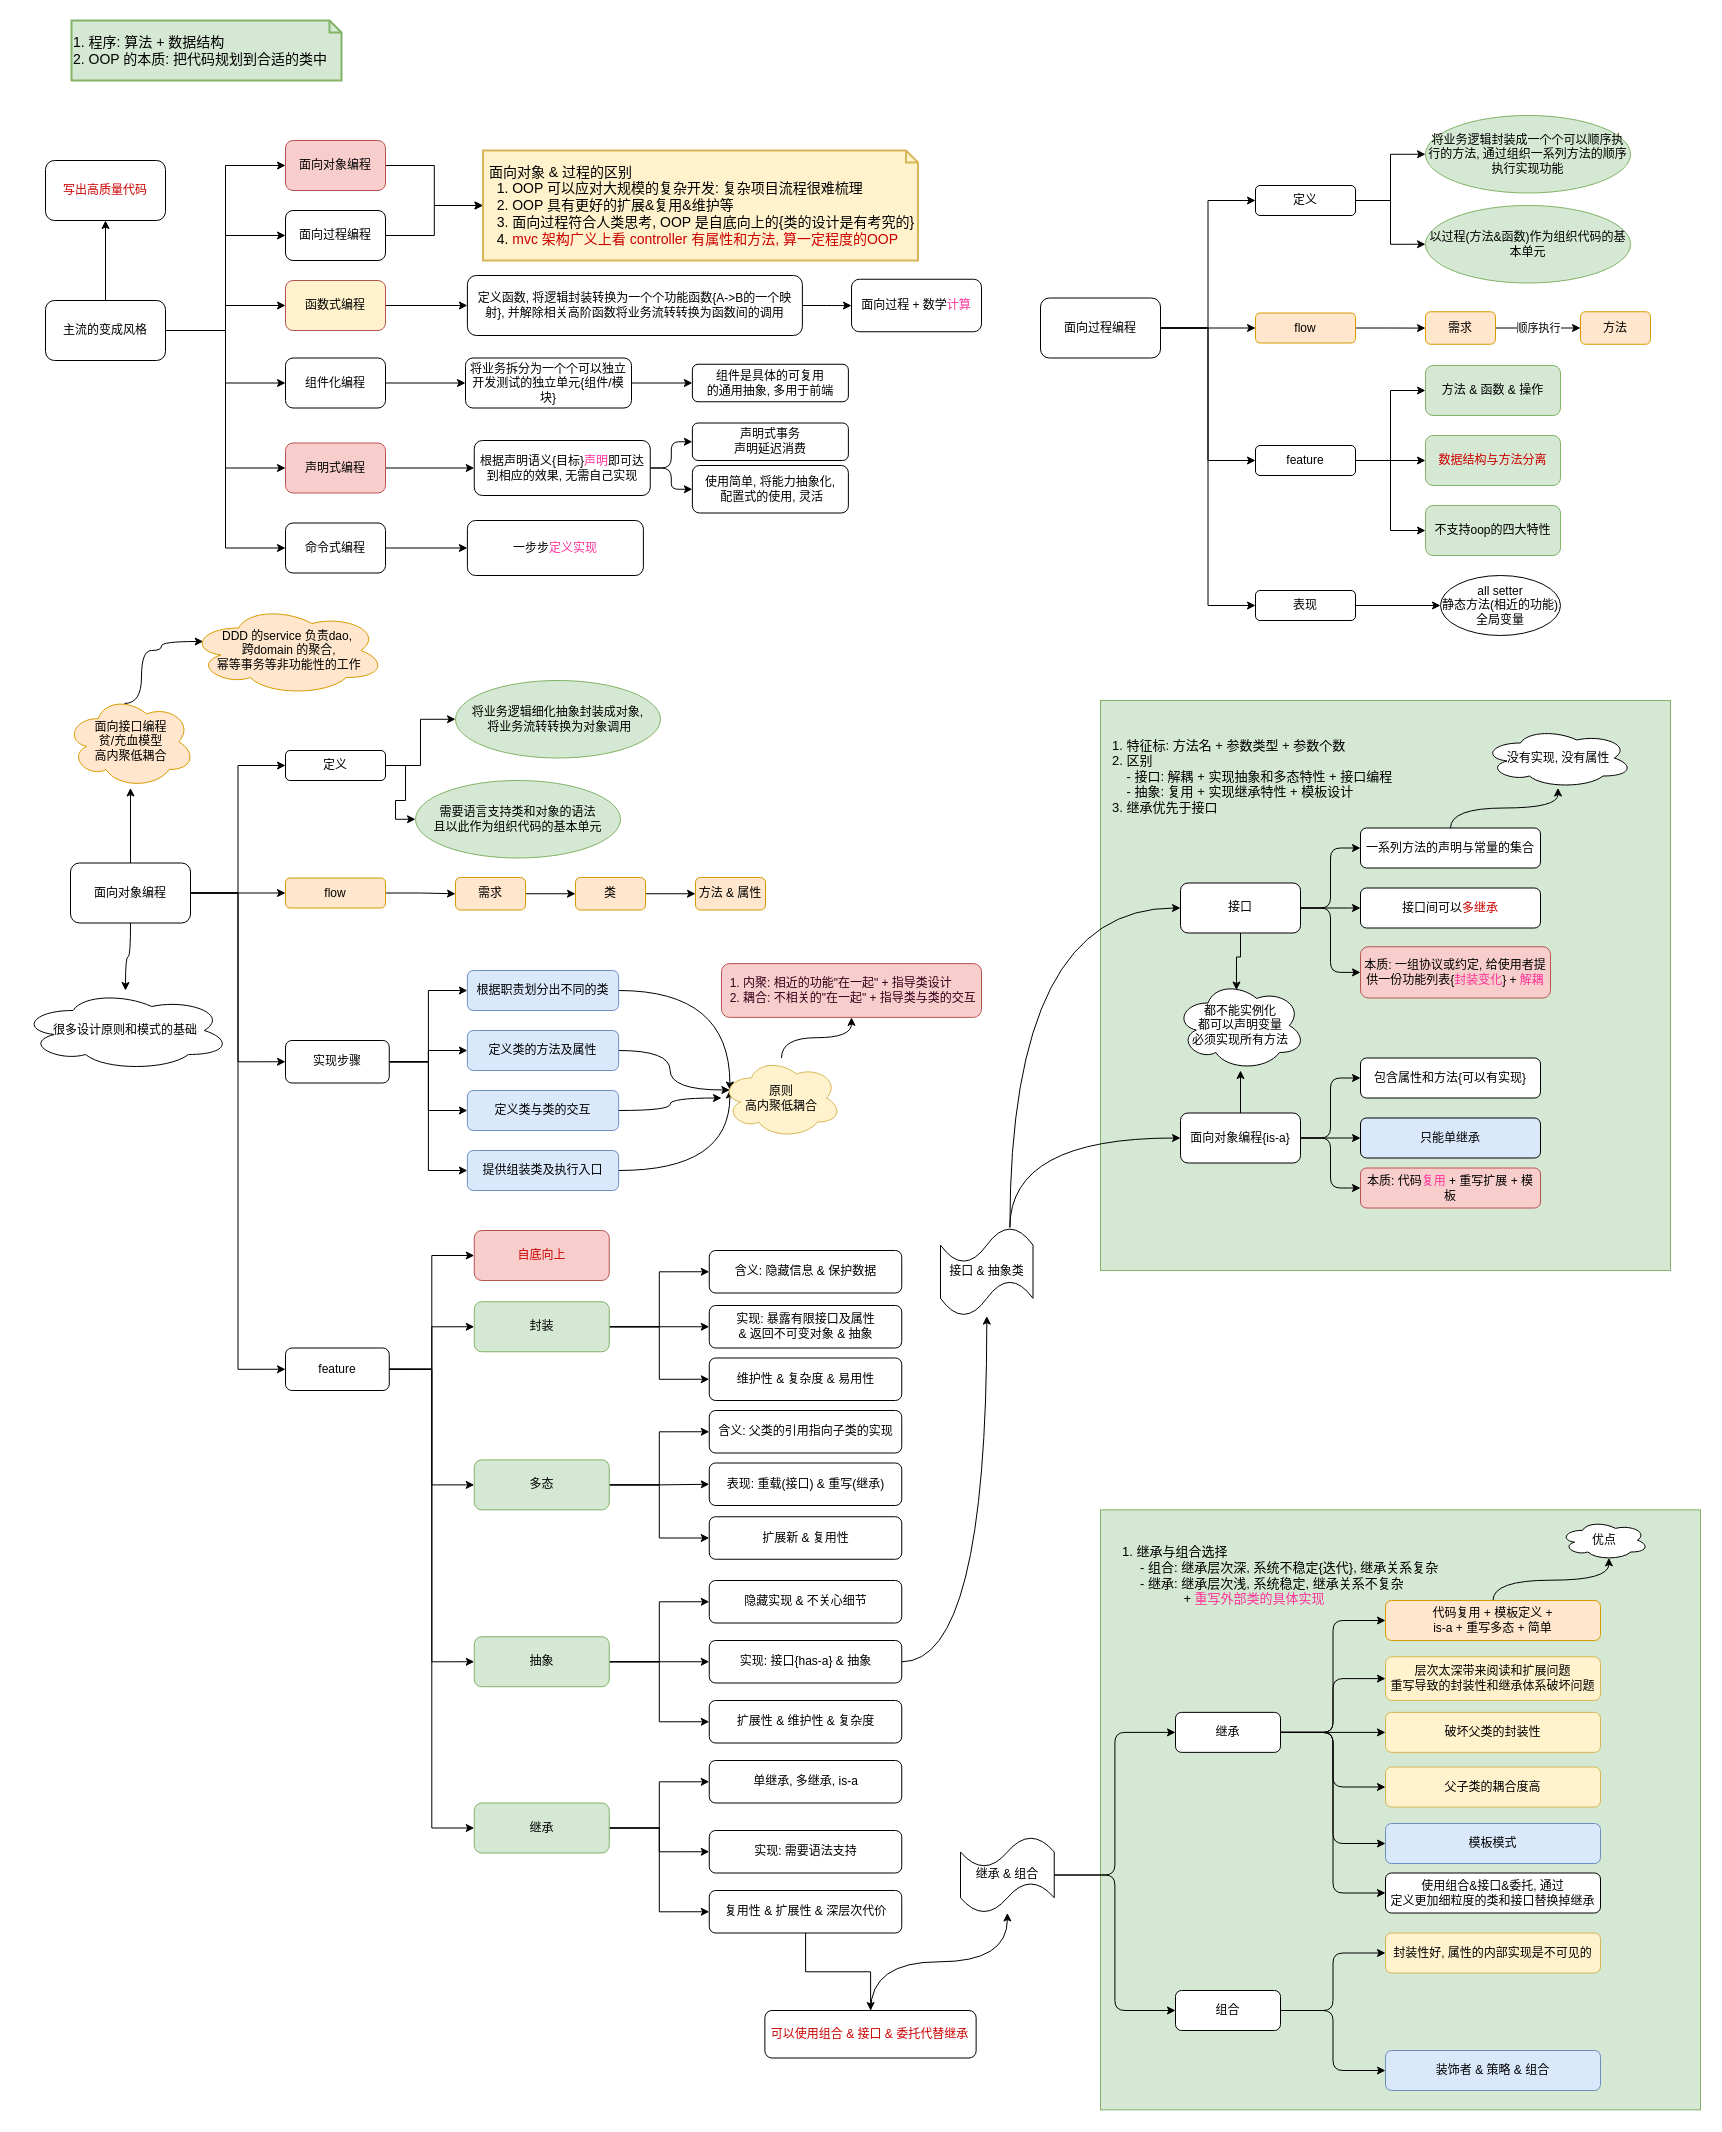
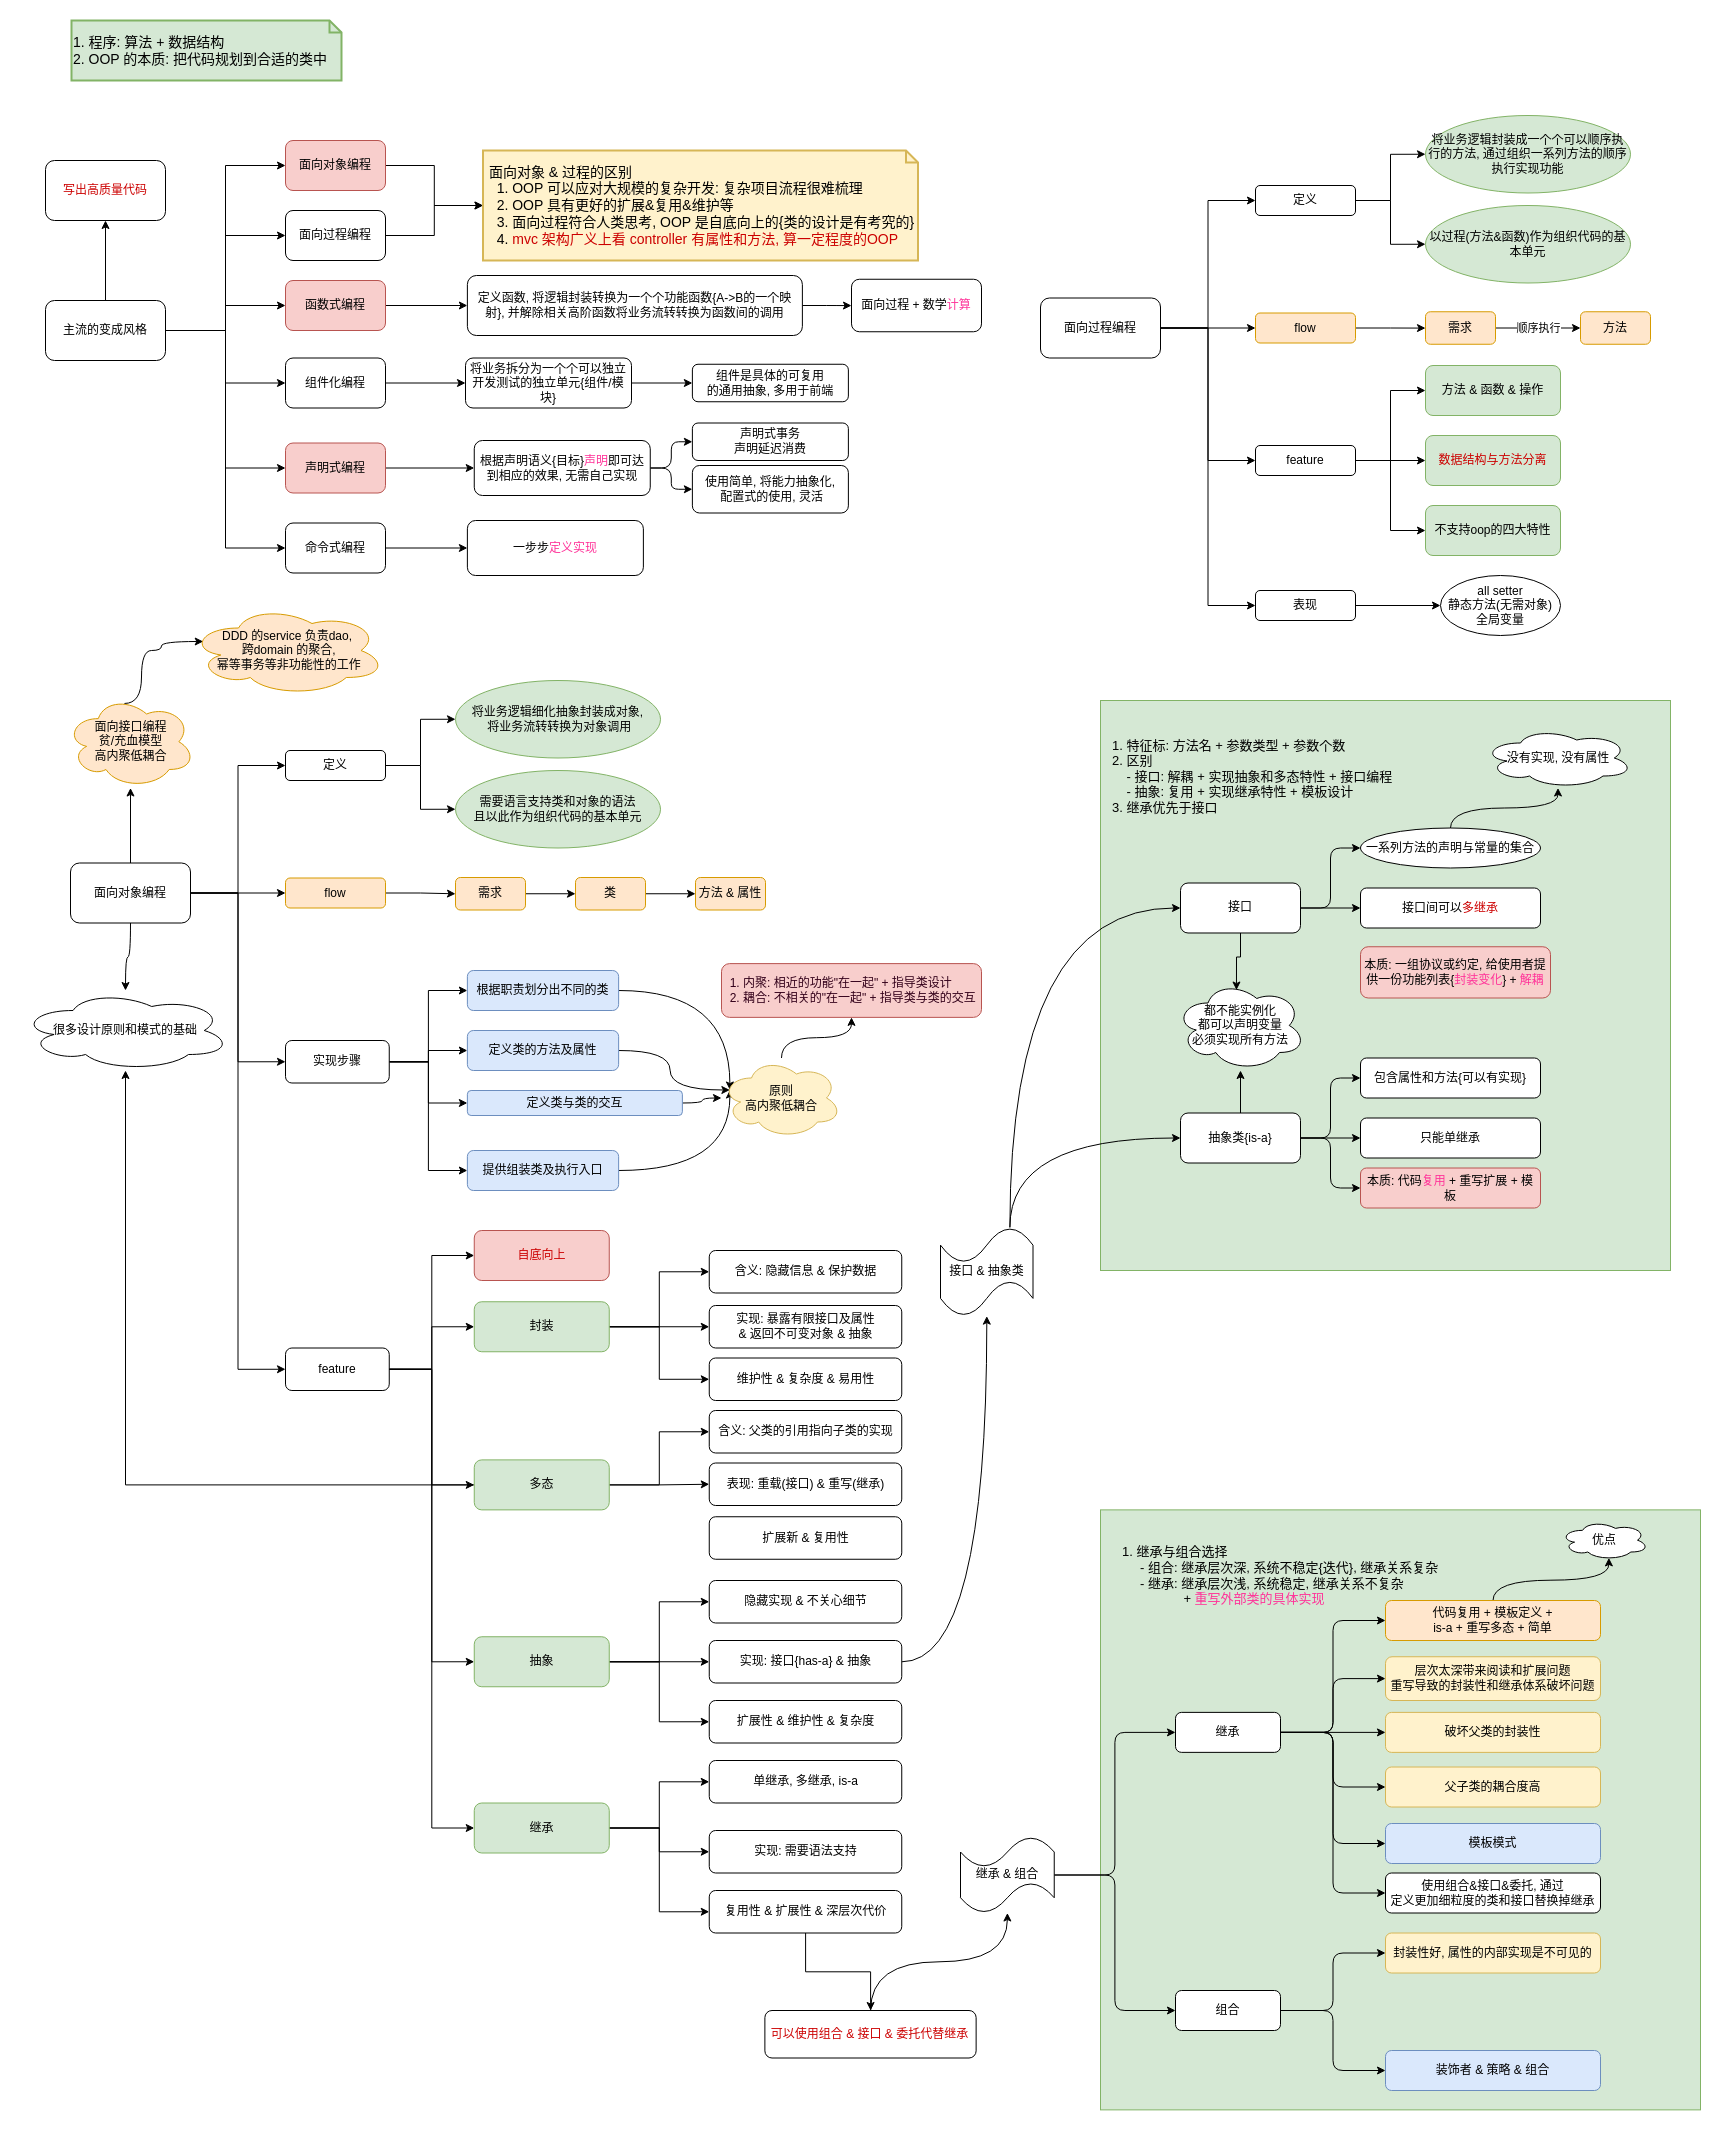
node "函数式编程": fillcolor #fff2cc -> #f8cecc
node "all setter 静态方法(相近的功能) 全局变量": label "all setter 静态方法(相近的功能) 全局变量" -> "all setter 静态方法(无需对象) 全局变量"
node "需要语言支持类和对象的语法 且以此作为组织代码的基本单元": moved (518, 819) -> (558, 809)
node "一系列方法的声明与常量的集合": shape rounded rectangle -> ellipse
edge "接口" -> "本质: 一组协议或约定, 给使用者提供一份功能列表{封装变化} + 解耦": removed
node "定义类与类的交互": size 151x40 -> 215x25
node "只能单继承": fillcolor #dae8fc -> #ffffff
node "面向对象编程{is-a}": label "面向对象编程{is-a}" -> "抽象类{is-a}"
edge "多态" -> "扩展新 & 复用性": now "多态" -> "很多设计原则和模式的基础"
